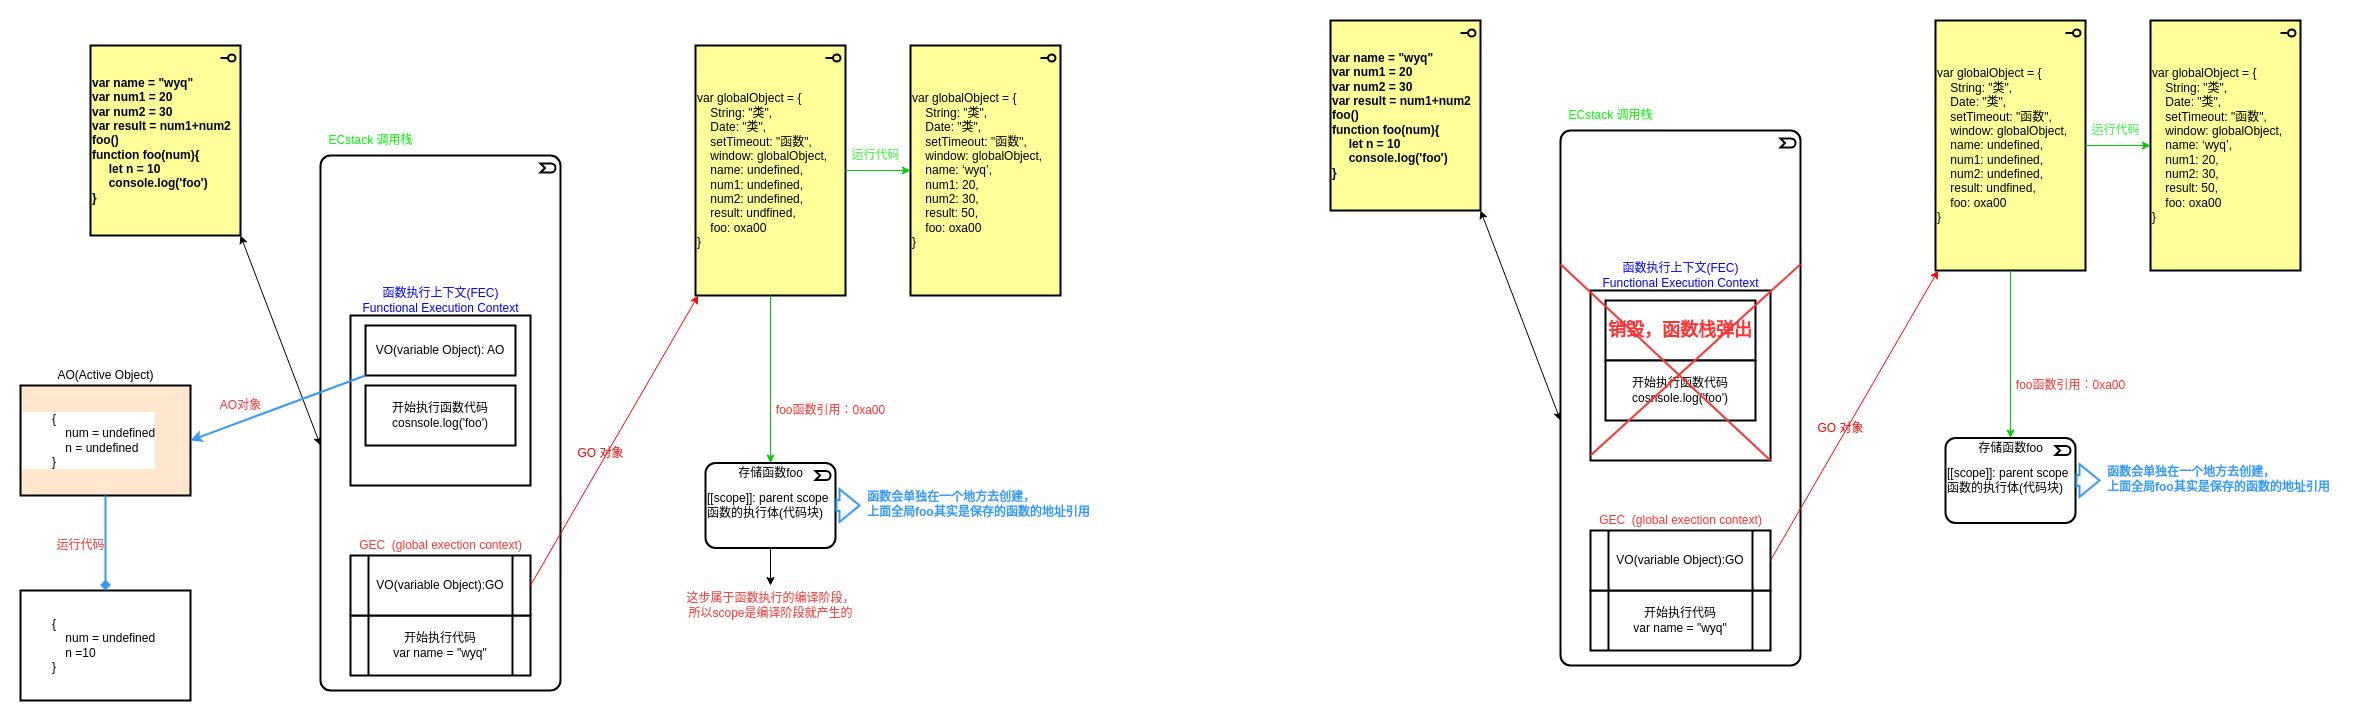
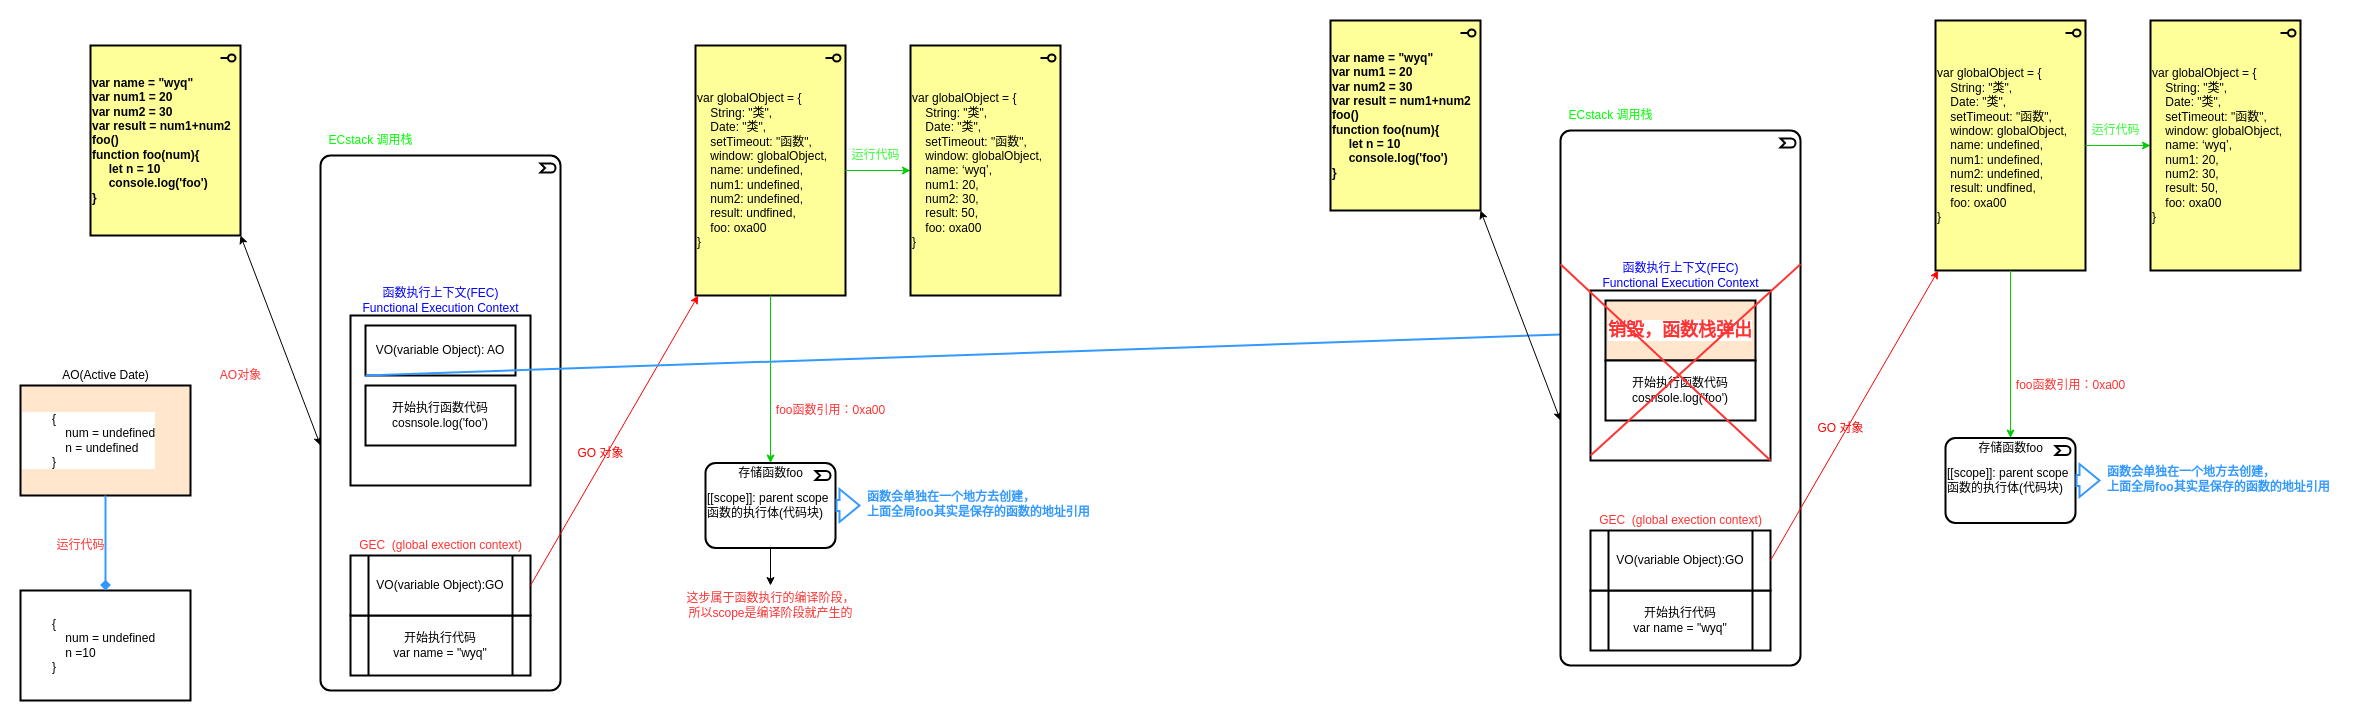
node "销毁，函数栈弹出": fillcolor #ffffff -> #ffe6cc
node "AO(Active Object)": label "AO(Active Object)" -> "AO(Active Date)"
node "AO对象": moved (241, 406) -> (241, 376)
edge "VO(variable Object): AO" -> "{ num = undefined n = undefined }": now "VO(variable Object): AO" -> "销毁，函数栈弹出"
